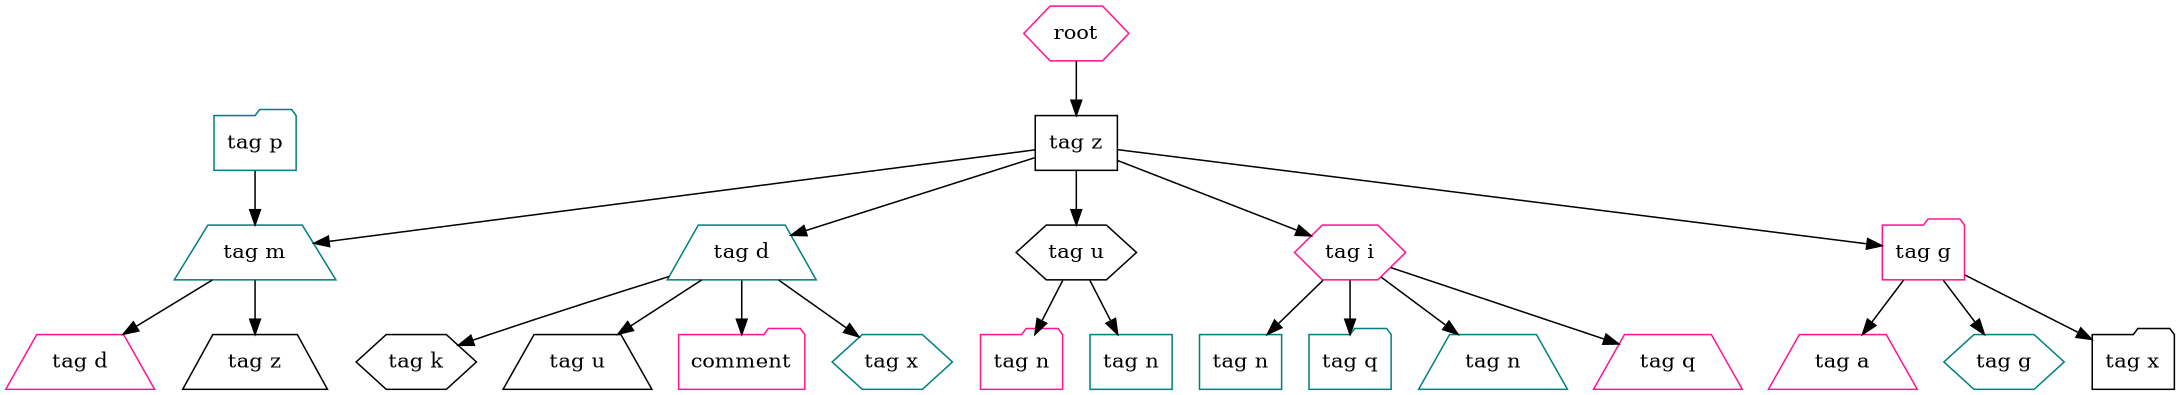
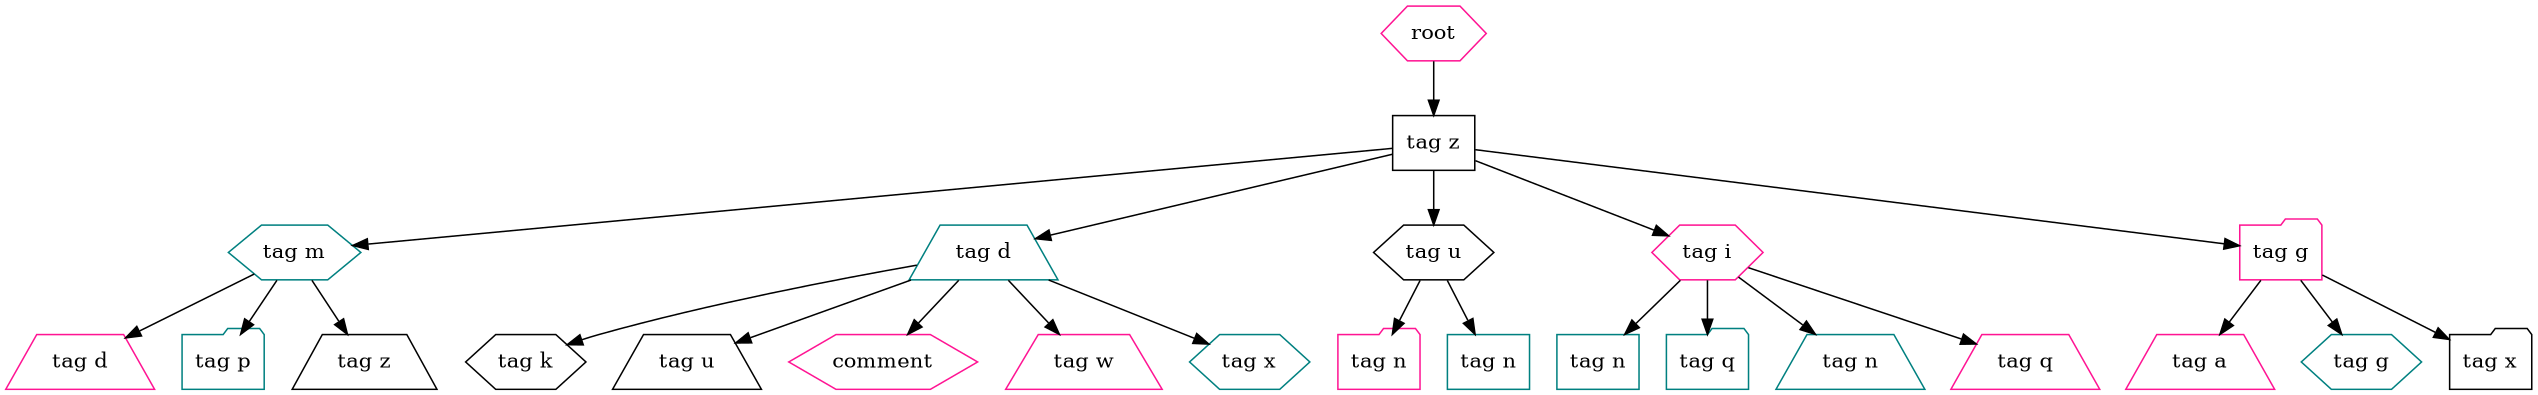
edge "tag p" -> "tag m": reversed
node "tag m": shape trapezium -> hexagon
node "comment": shape folder -> hexagon
node "tag w": added
